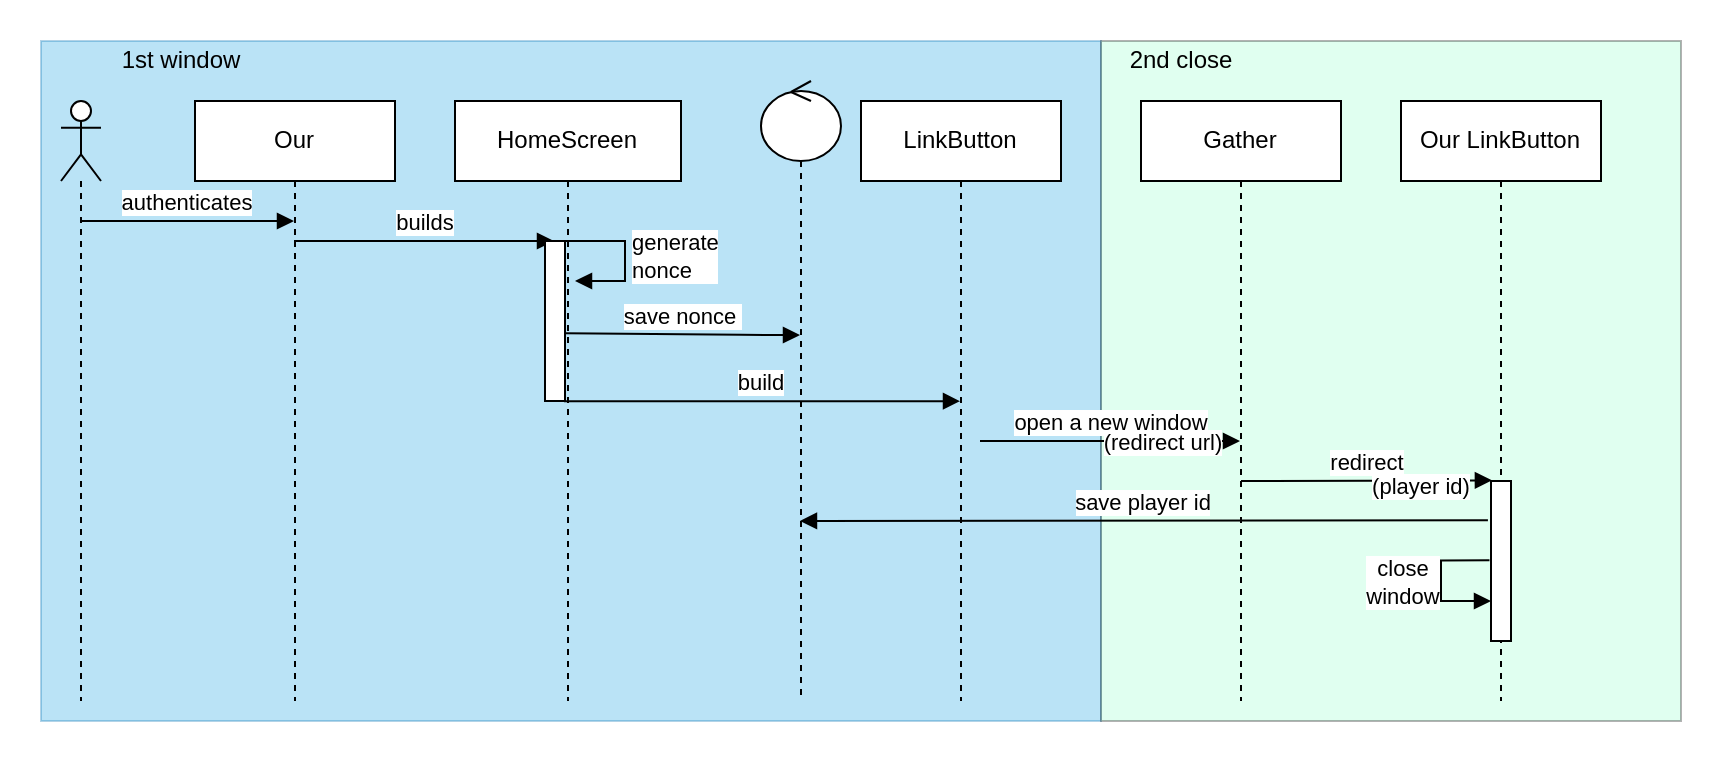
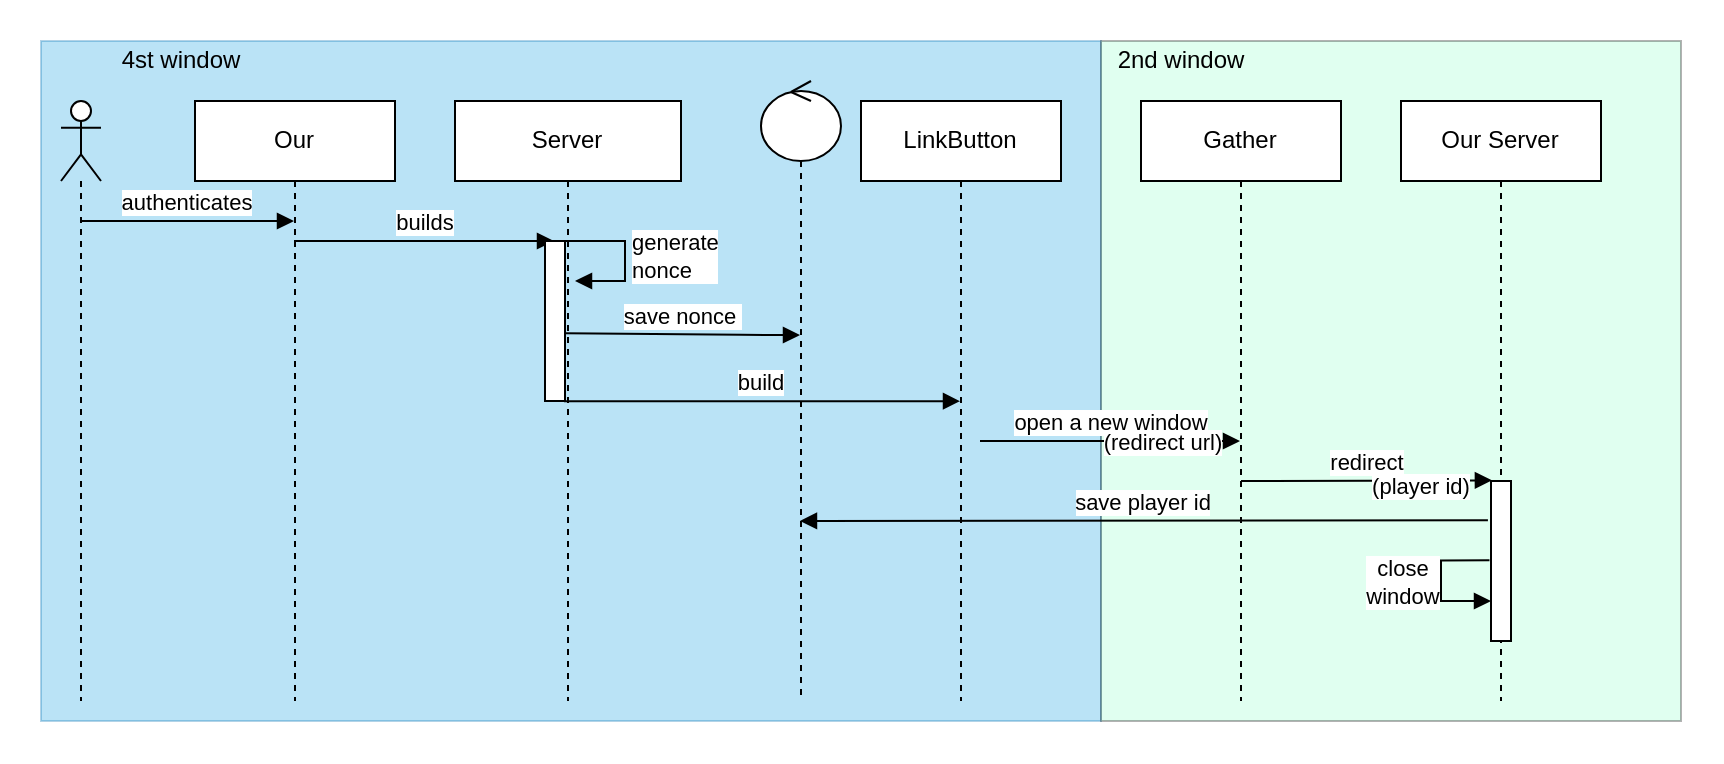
node "1st window": label "1st window" -> "4st window"
node "2nd close": label "2nd close" -> "2nd window"
node "HomeScreen": label "HomeScreen" -> "Server"
node "Our LinkButton": label "Our LinkButton" -> "Our Server"
